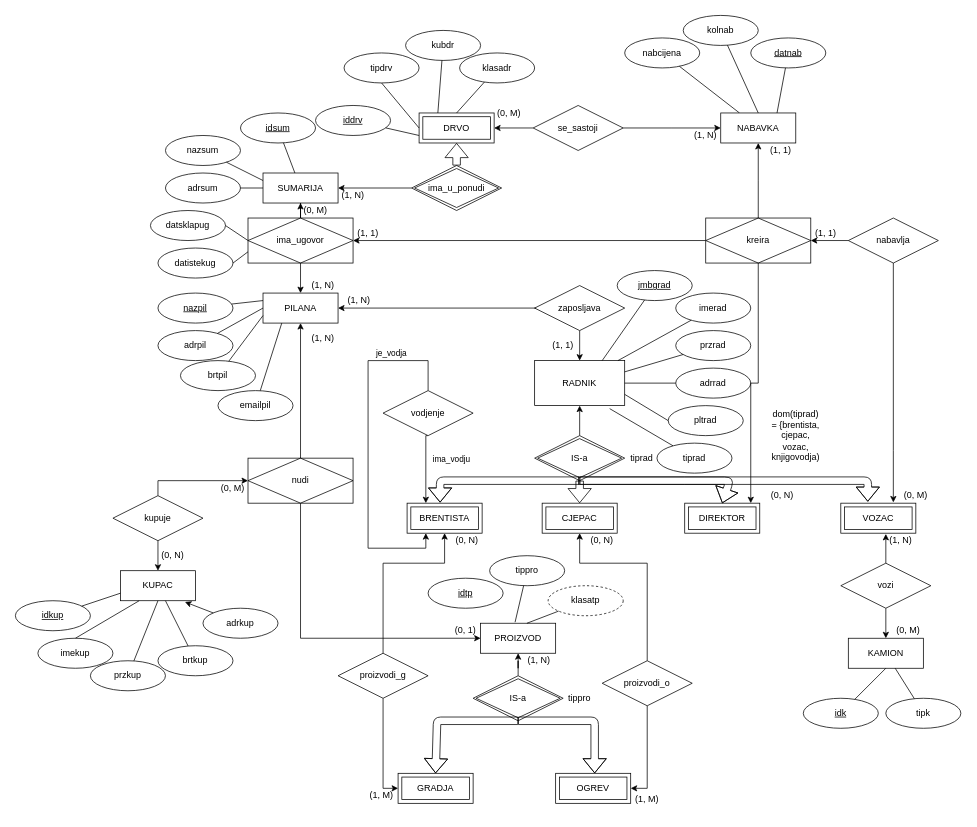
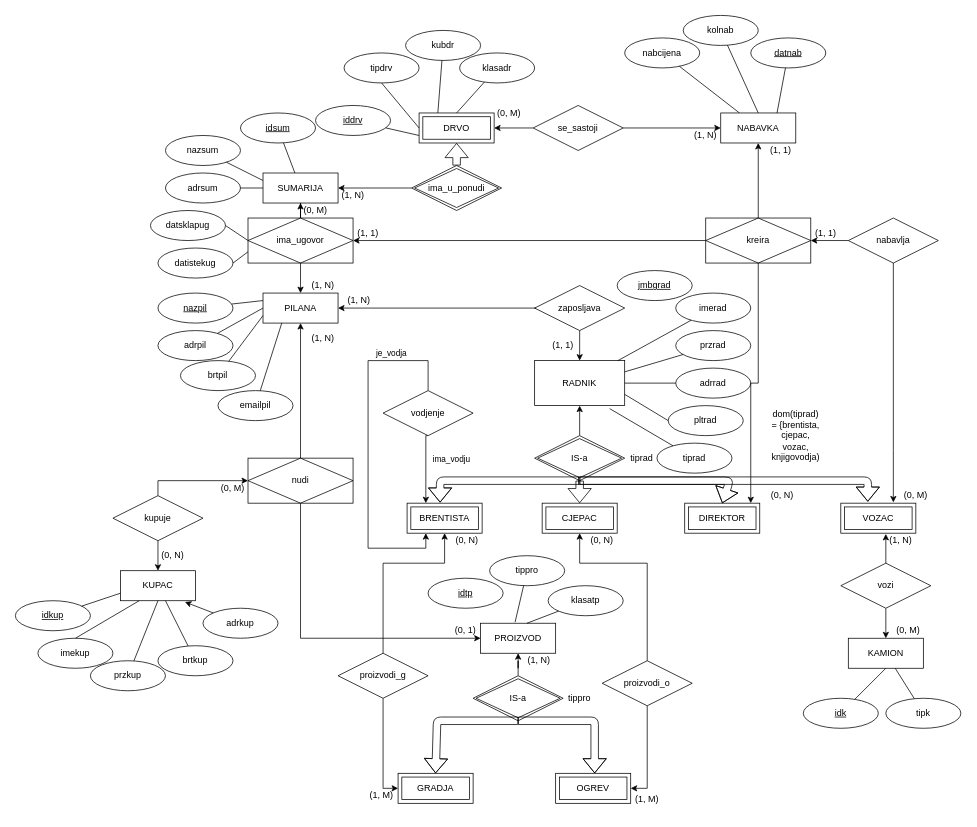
edge "jmbgrad" -- "RADNIK": removed
node "klasatp": style dashed -> solid
